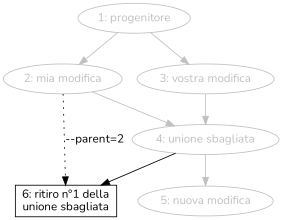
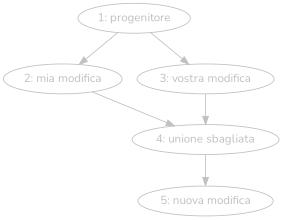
node "6: ritiro n°1 della unione sbagliata": removed
